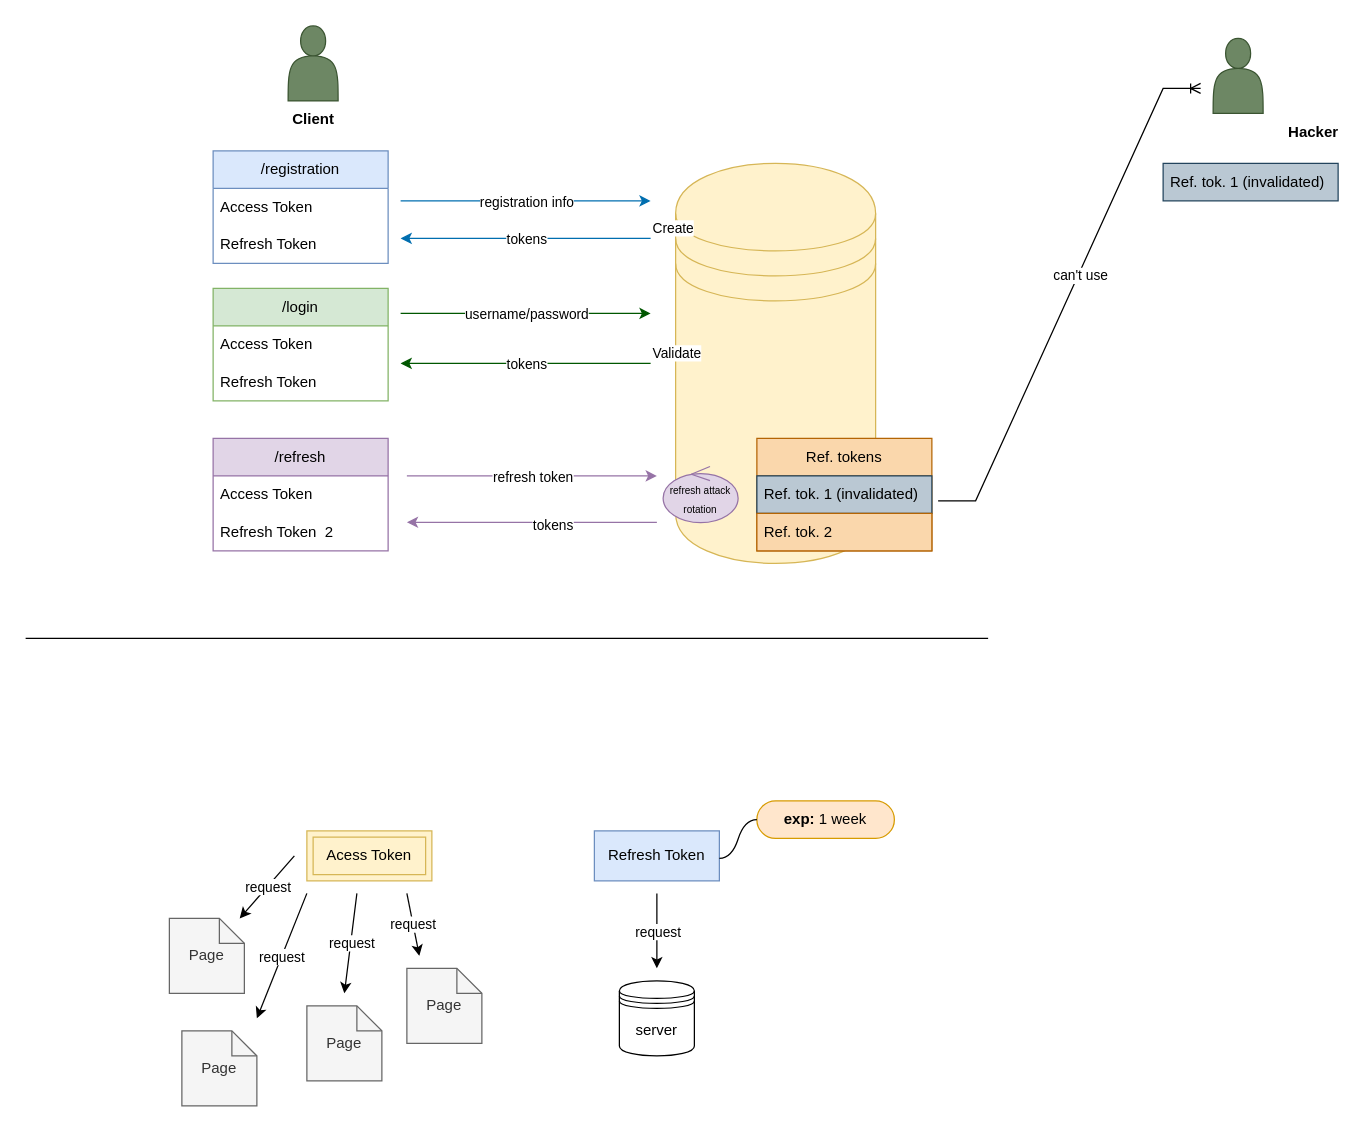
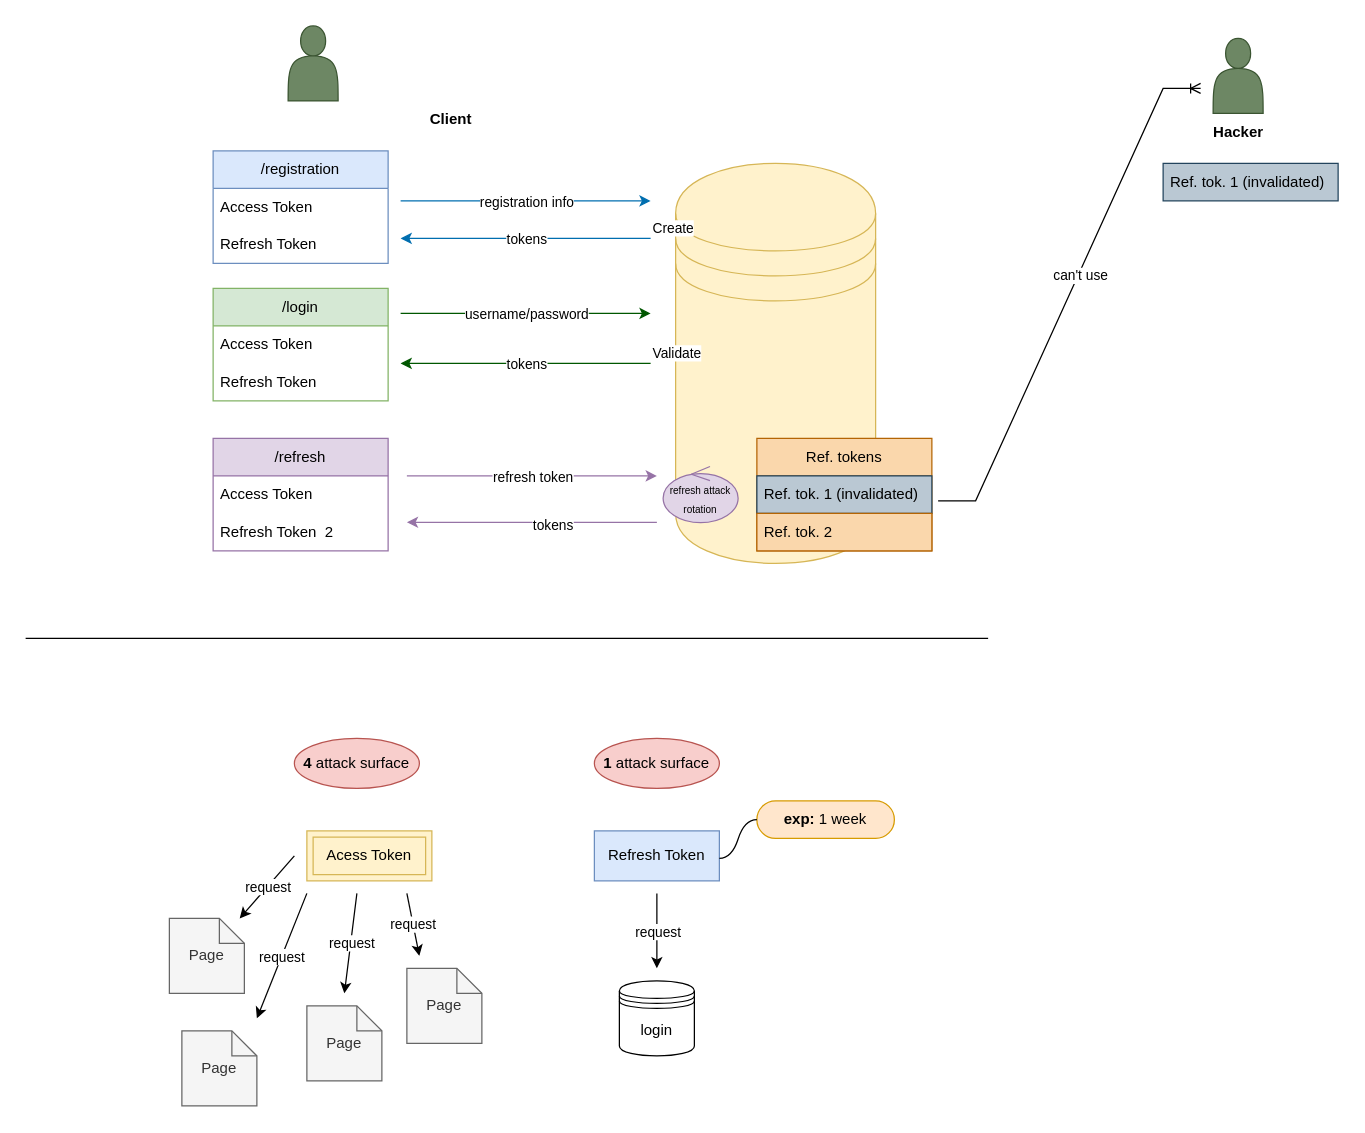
node "Client": moved (313, 119) -> (451, 119)
node "Hacker": moved (1313, 132) -> (1238, 132)
node "4 attack surface": added
node "1 attack surface": added
node "server": label "server" -> "login"
